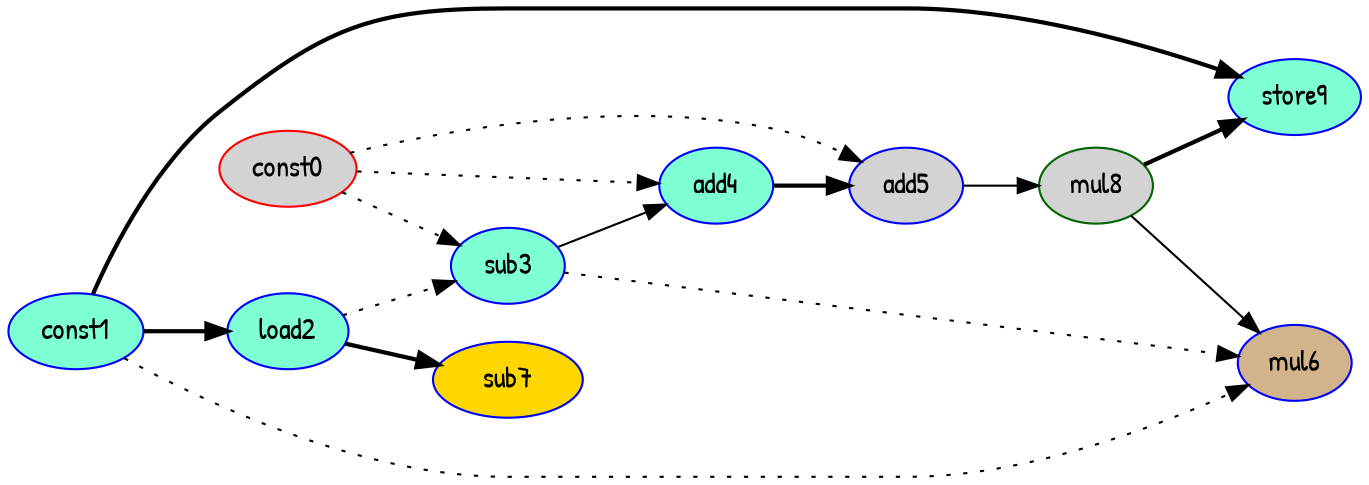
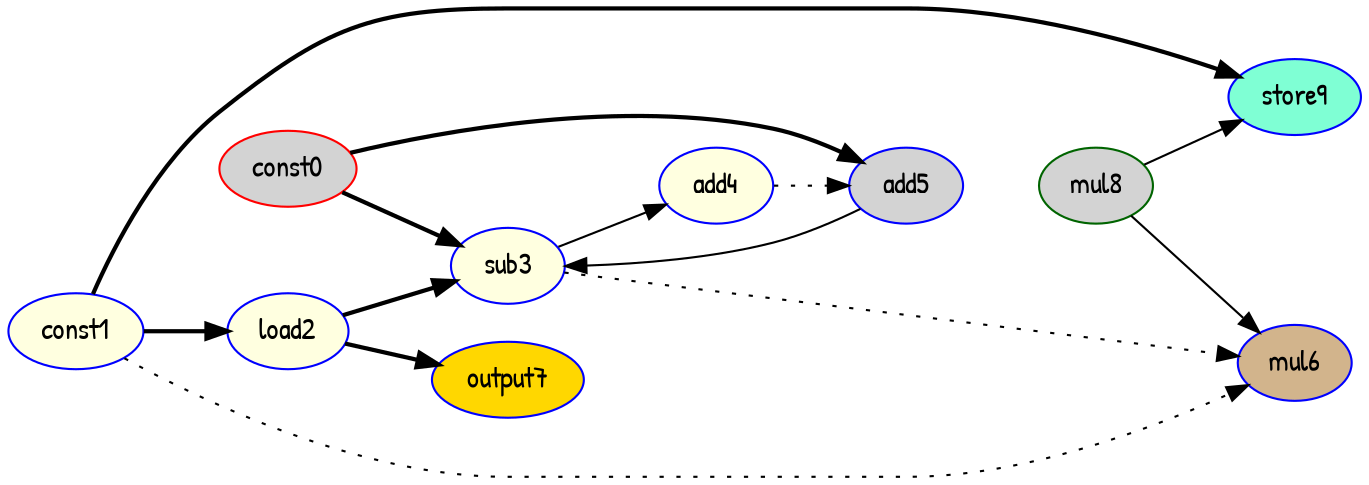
edge "const0" -> "add5": style dotted -> bold
edge "mul8" -> "store9": style bold -> solid
edge "const0" -> "add4": removed
node "add4": fillcolor aquamarine -> lightyellow
edge "add4" -> "add5": style bold -> dotted
edge "add5" -> "mul8": now "add5" -> "sub3"
edge "const0" -> "sub3": style dotted -> bold
node "sub3": fillcolor aquamarine -> lightyellow
edge "load2" -> "sub3": style dotted -> bold
node "const1": fillcolor aquamarine -> lightyellow
node "load2": fillcolor aquamarine -> lightyellow
node "sub7": label "sub7" -> "output7"
